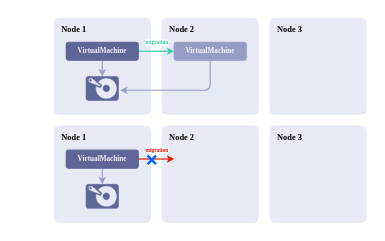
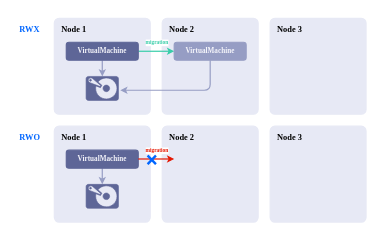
node "RWX": added
node "RWO": added
